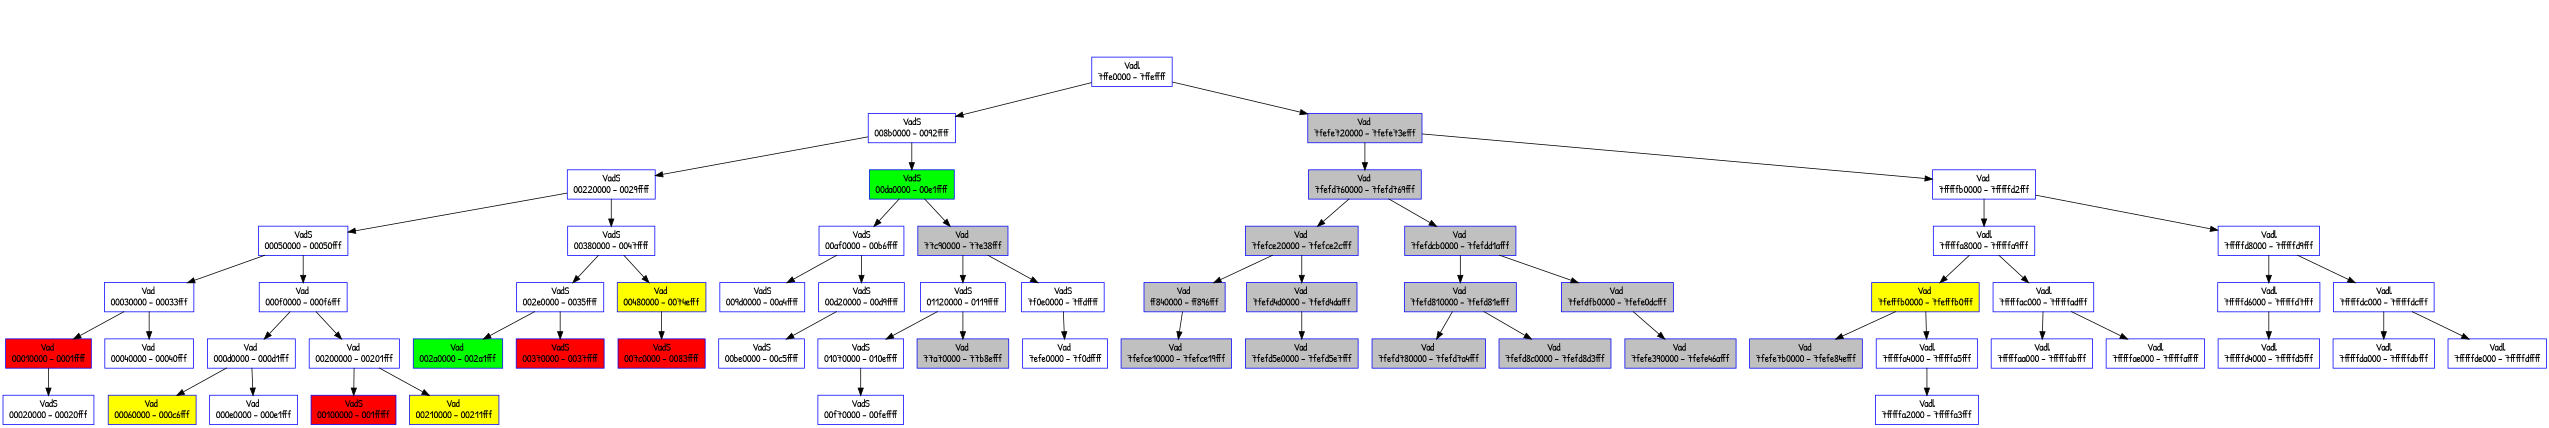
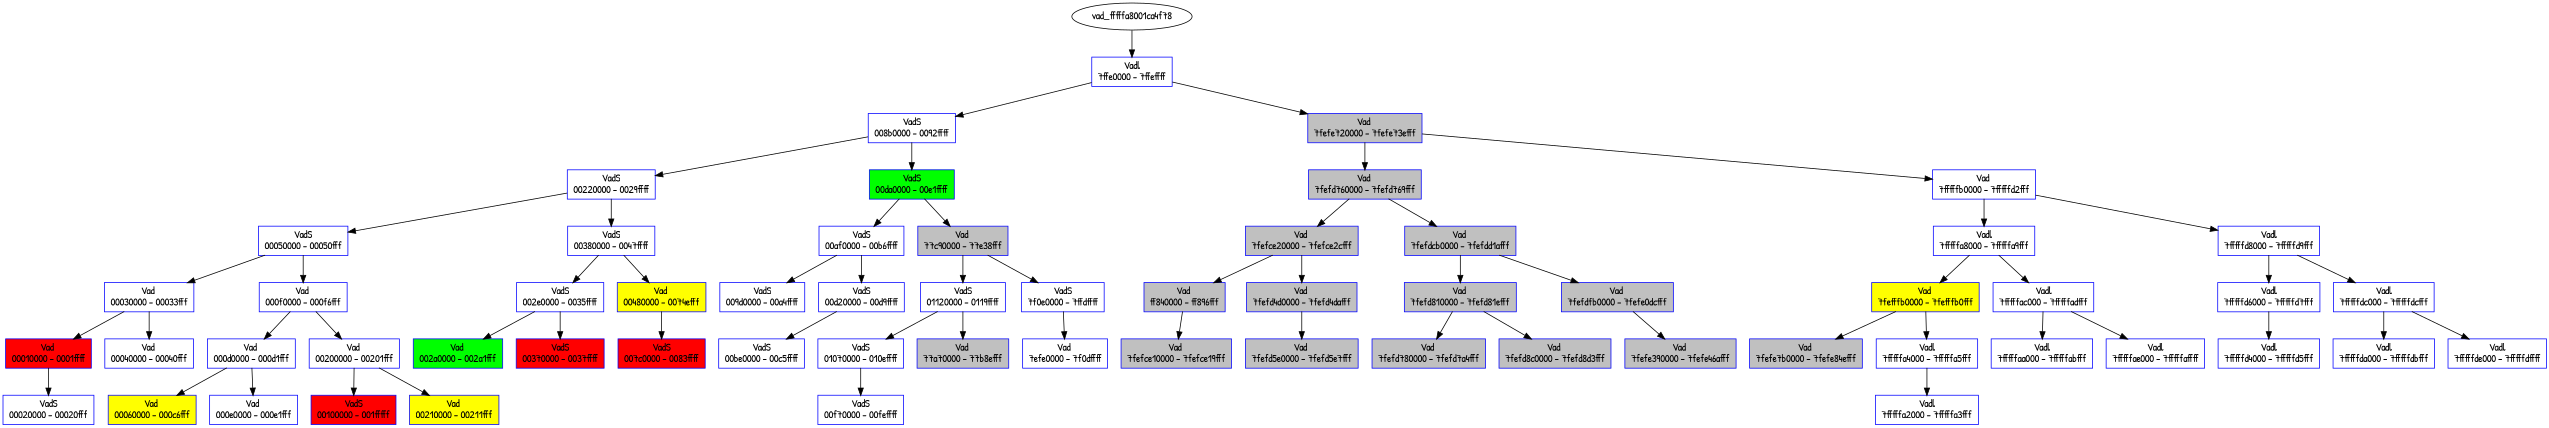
node "vad_fffffa8001ca4f78": added
